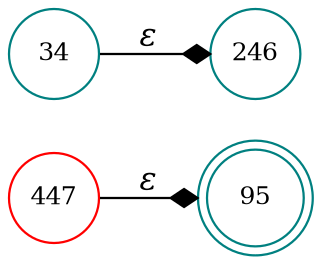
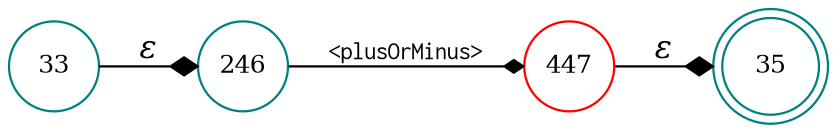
node "34": label "34" -> "33"
edge "246" -> "447": added, label "<plusOrMinus>"
node "95": label "95" -> "35"
